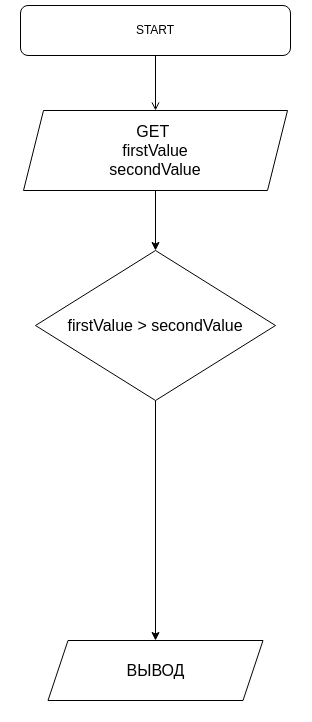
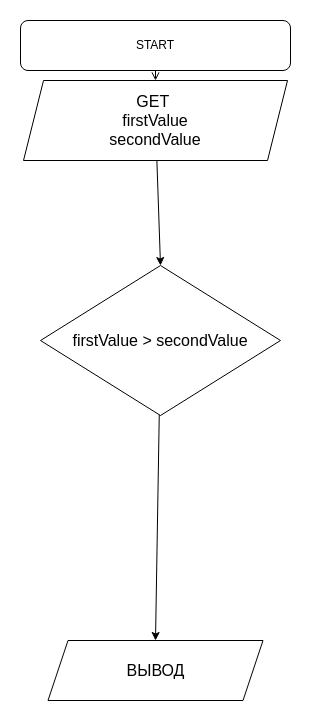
node "START": moved (156, 31) -> (156, 46)
node "GET firstValue secondValue": moved (156, 151) -> (156, 121)
node "firstValue > secondValue": moved (156, 326) -> (161, 341)
